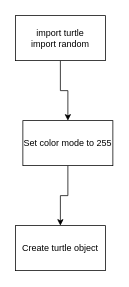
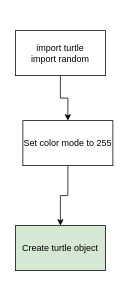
node "import turtle import random": moved (60, 38) -> (60, 53)
node "Create turtle object": fillcolor #ffffff -> #d5e8d4
